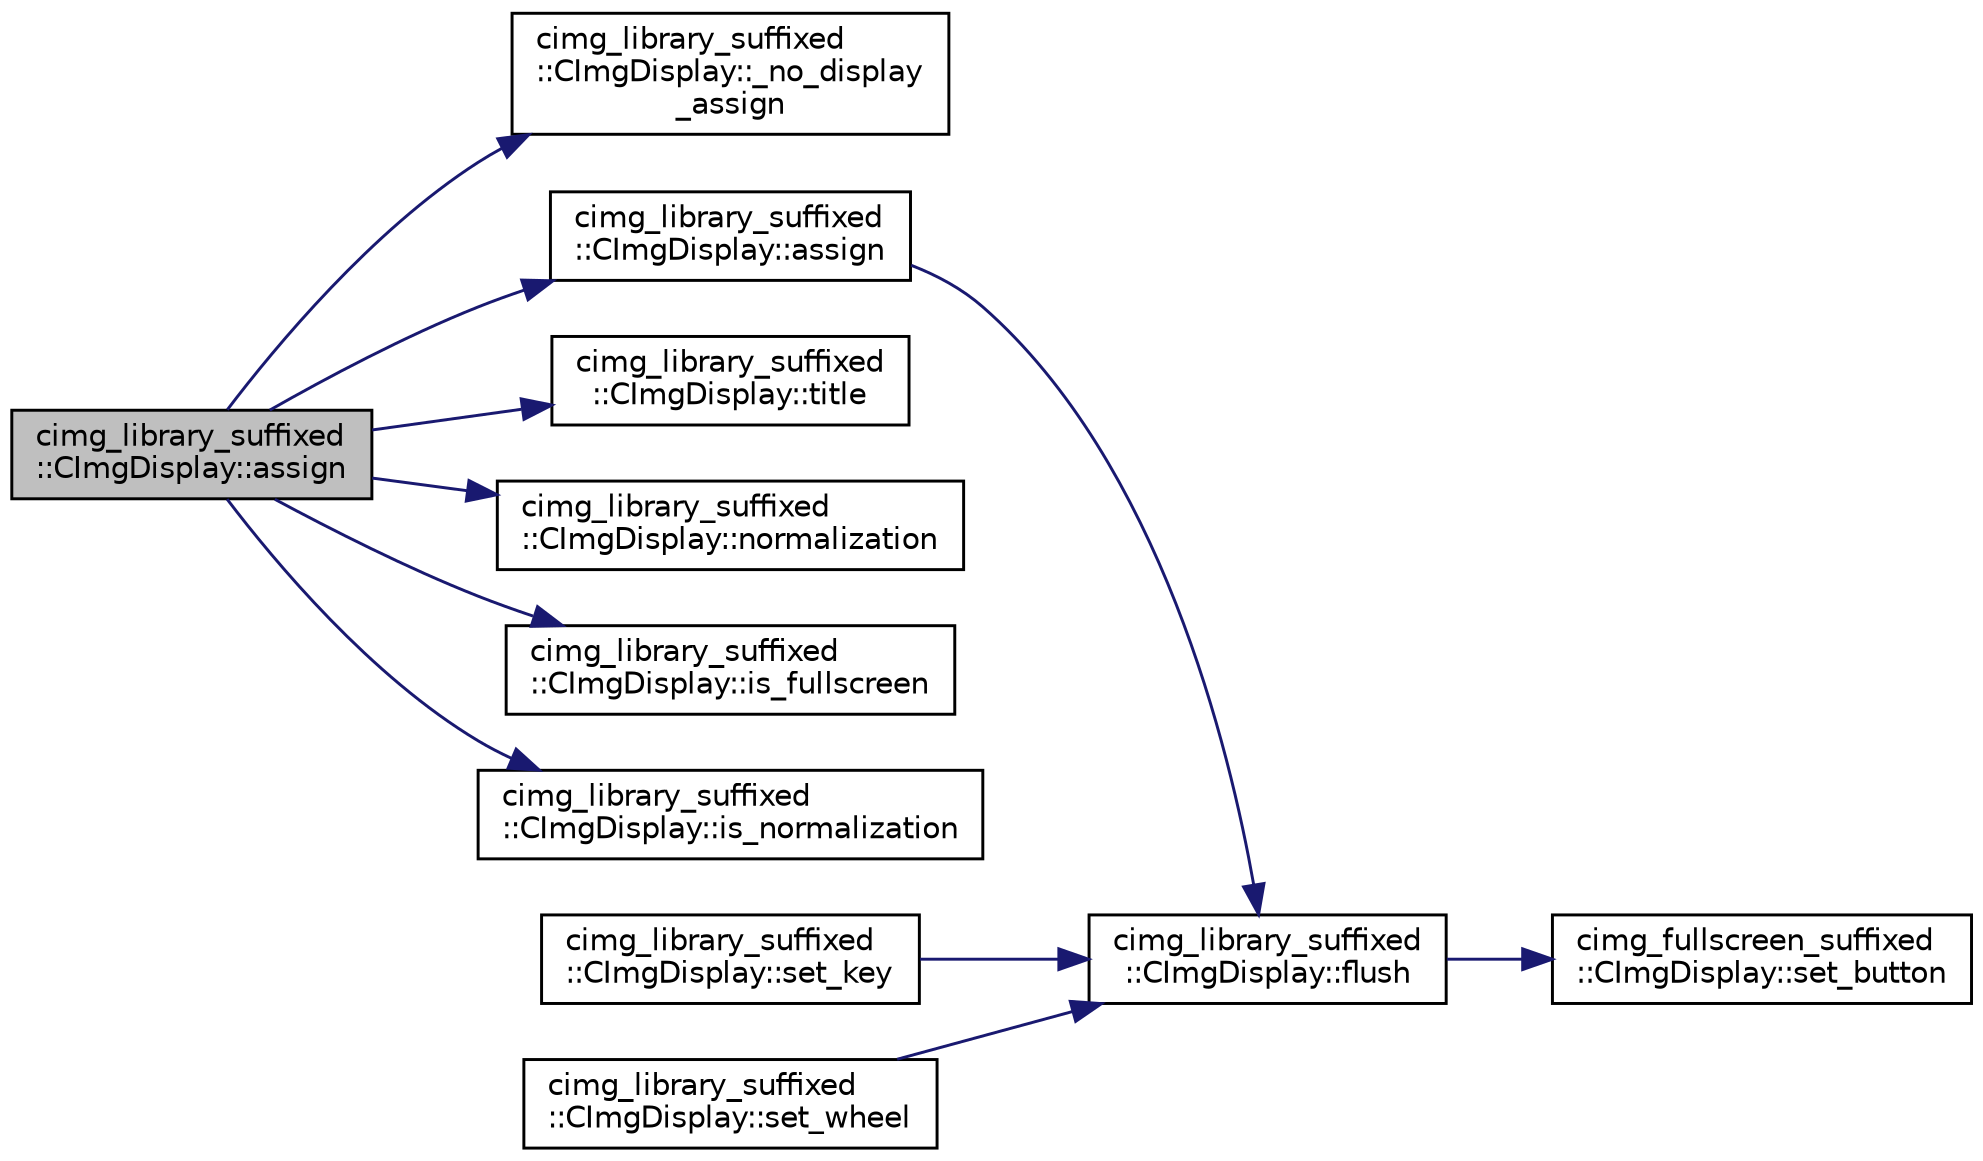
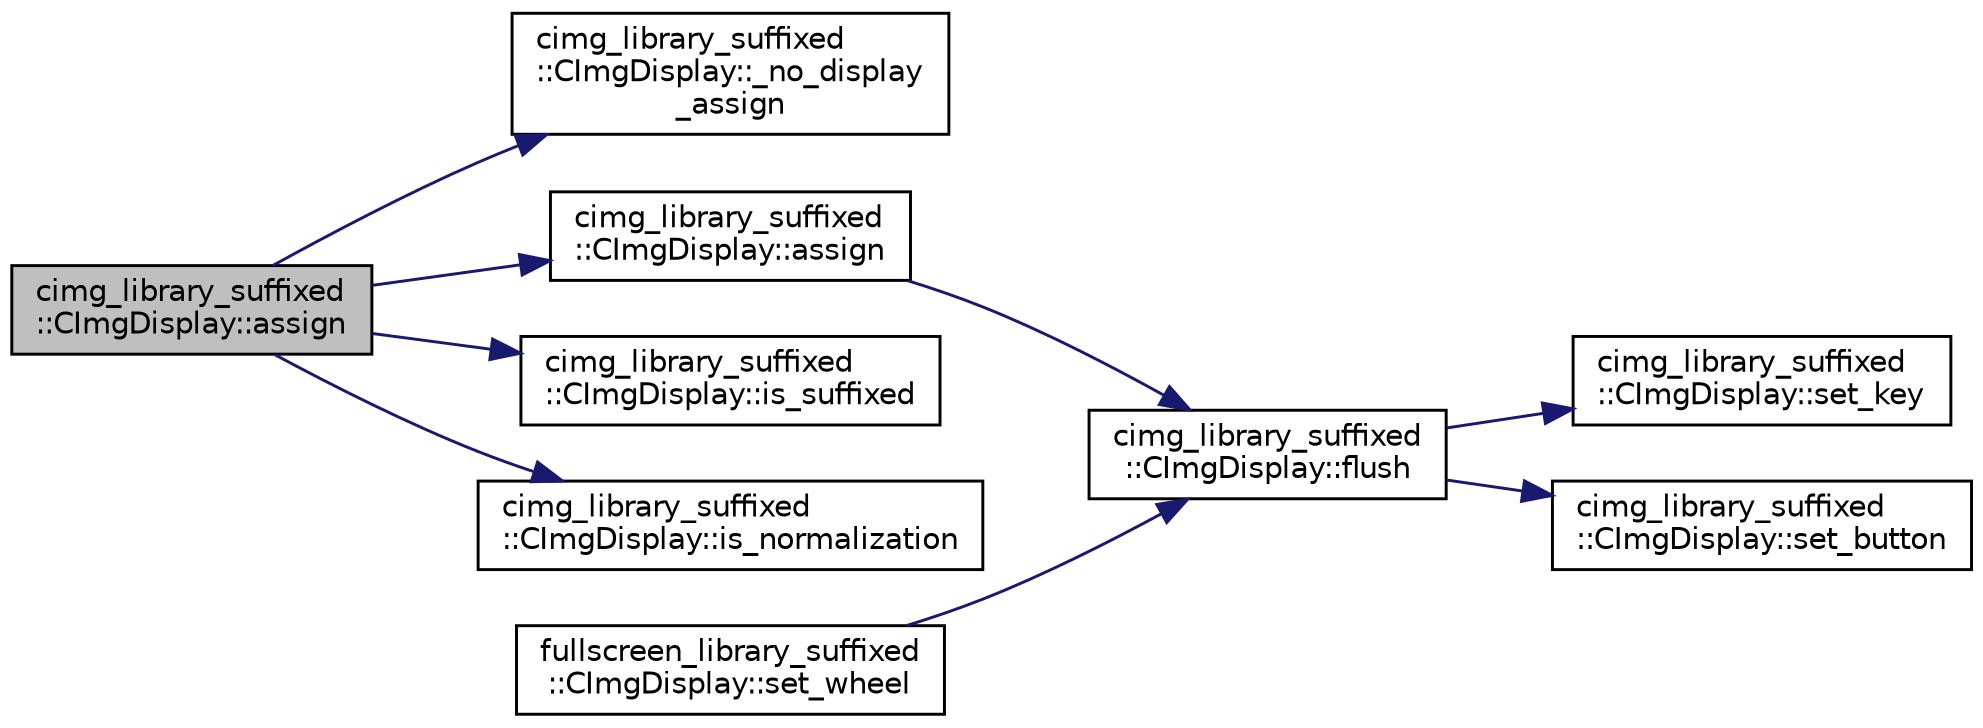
node "cimg_library_suffixed ::CImgDisplay::title": removed
node "cimg_library_suffixed ::CImgDisplay::normalization": removed
node "cimg_library_suffixed ::CImgDisplay::is_fullscreen": label "cimg_library_suffixed ::CImgDisplay::is_fullscreen" -> "cimg_library_suffixed ::CImgDisplay::is_suffixed"
edge "cimg_library_suffixed ::CImgDisplay::set_key" -> "cimg_library_suffixed ::CImgDisplay::flush": reversed
node "cimg_fullscreen_suffixed ::CImgDisplay::set_button": label "cimg_fullscreen_suffixed ::CImgDisplay::set_button" -> "cimg_library_suffixed ::CImgDisplay::set_button"
node "cimg_library_suffixed ::CImgDisplay::set_wheel": label "cimg_library_suffixed ::CImgDisplay::set_wheel" -> "fullscreen_library_suffixed ::CImgDisplay::set_wheel"
